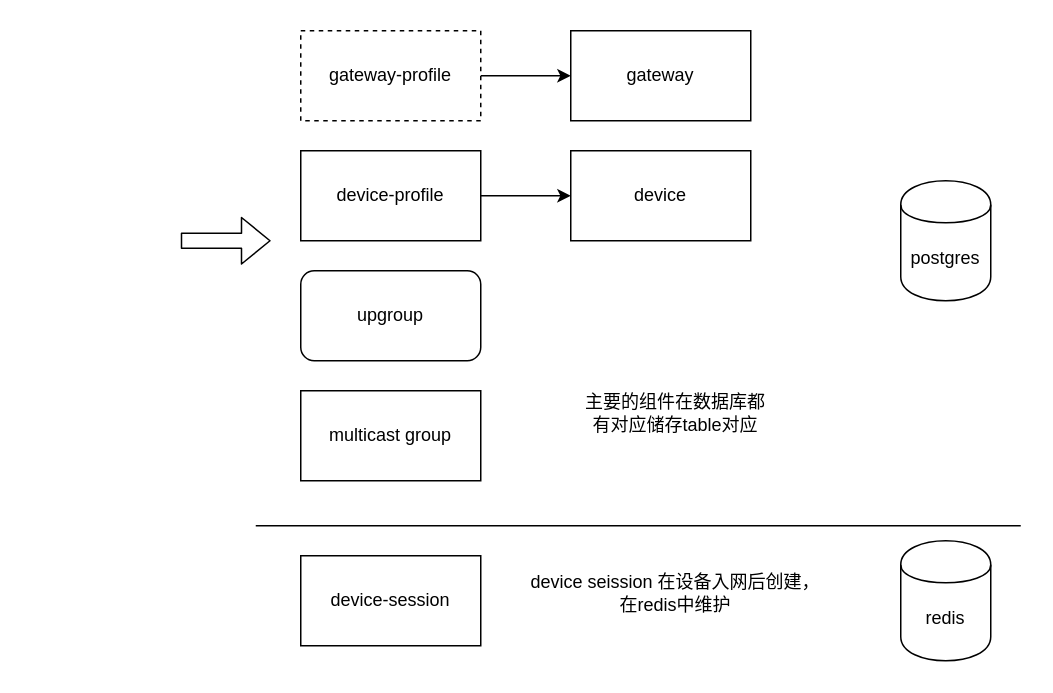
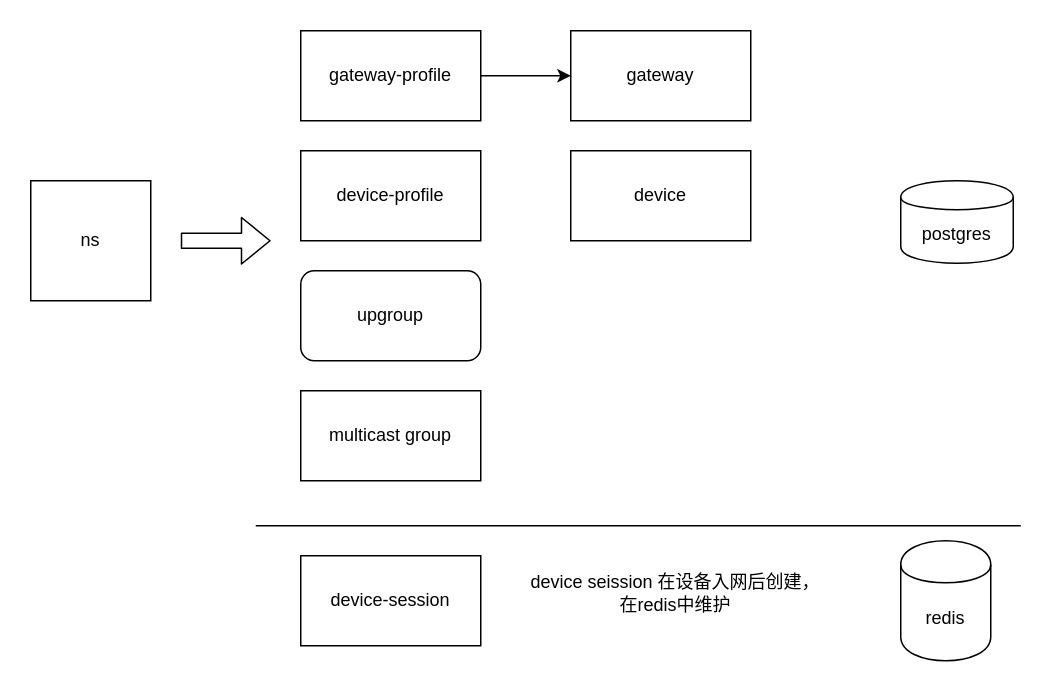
node "gateway-profile": style dashed -> solid
edge "device-profile" -> "device": removed
node "ns": added
node "postgres": size 90x120 -> 113x83
node "主要的组件在数据库都有对应储存table对应": removed
